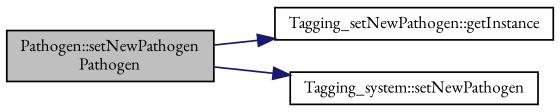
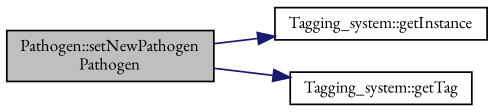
node "Tagging_setNewPathogen::getInstance": label "Tagging_setNewPathogen::getInstance" -> "Tagging_system::getInstance"
node "Tagging_system::setNewPathogen": label "Tagging_system::setNewPathogen" -> "Tagging_system::getTag"
